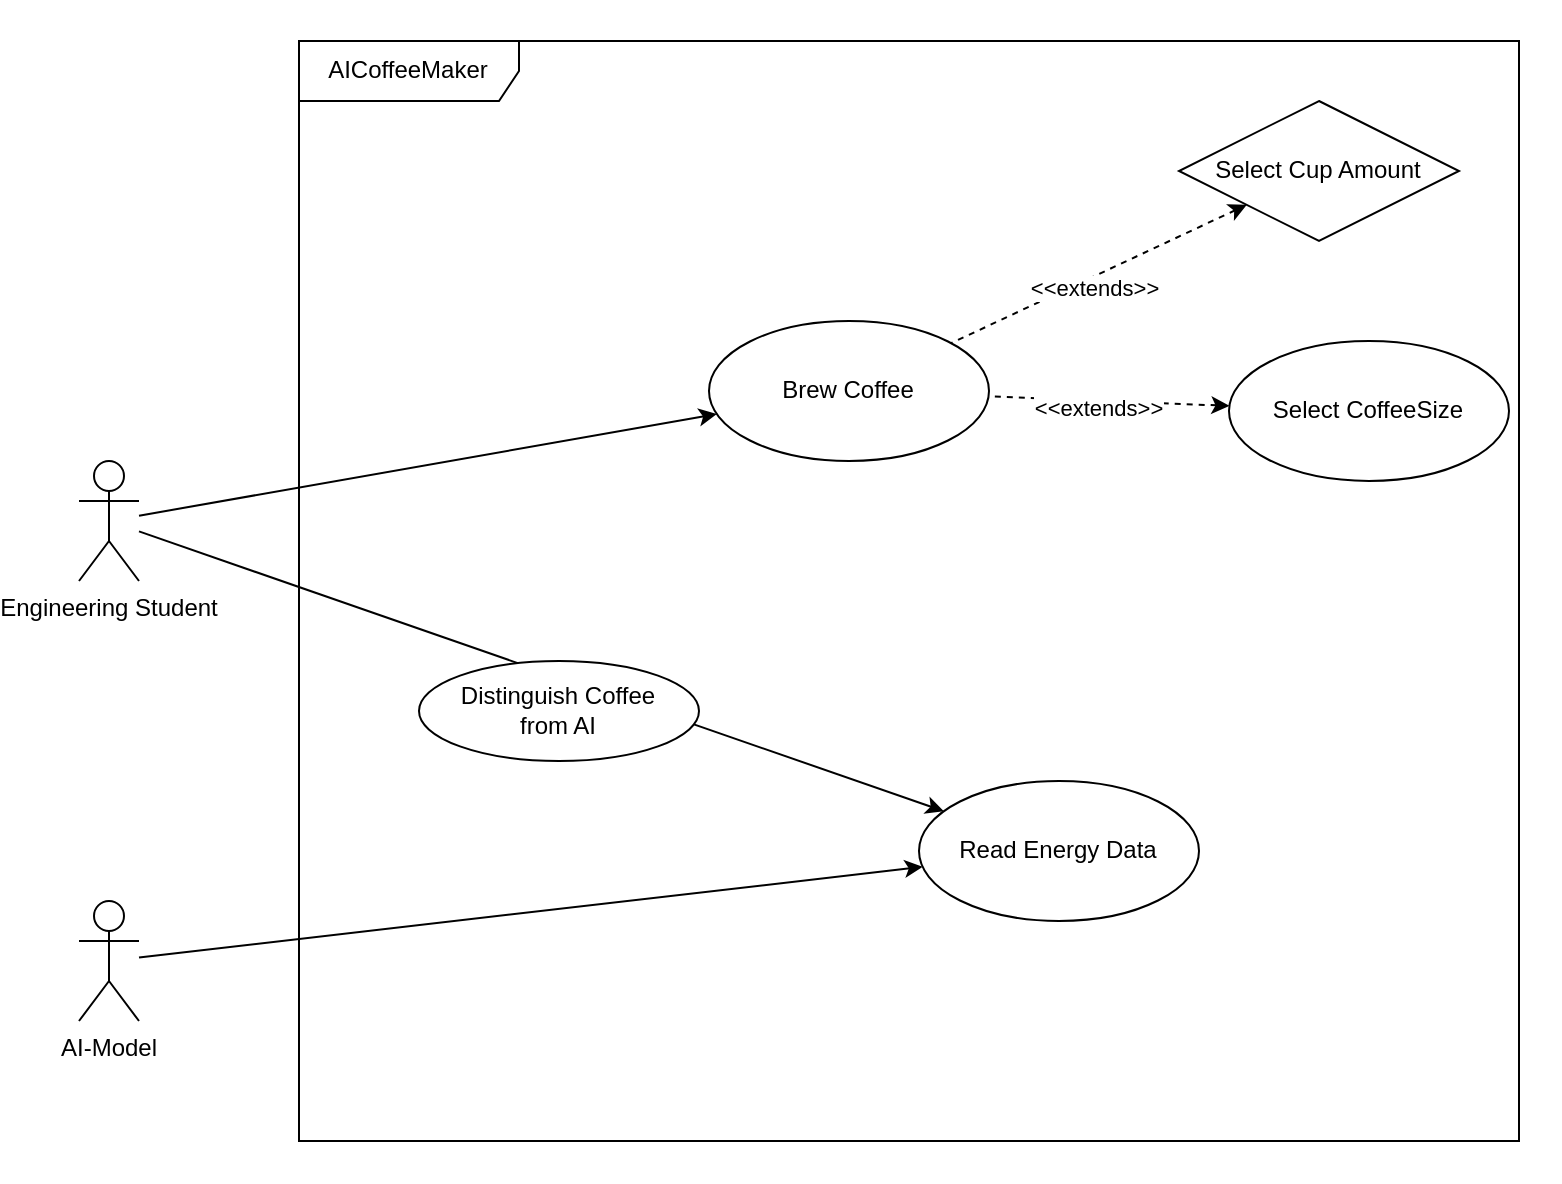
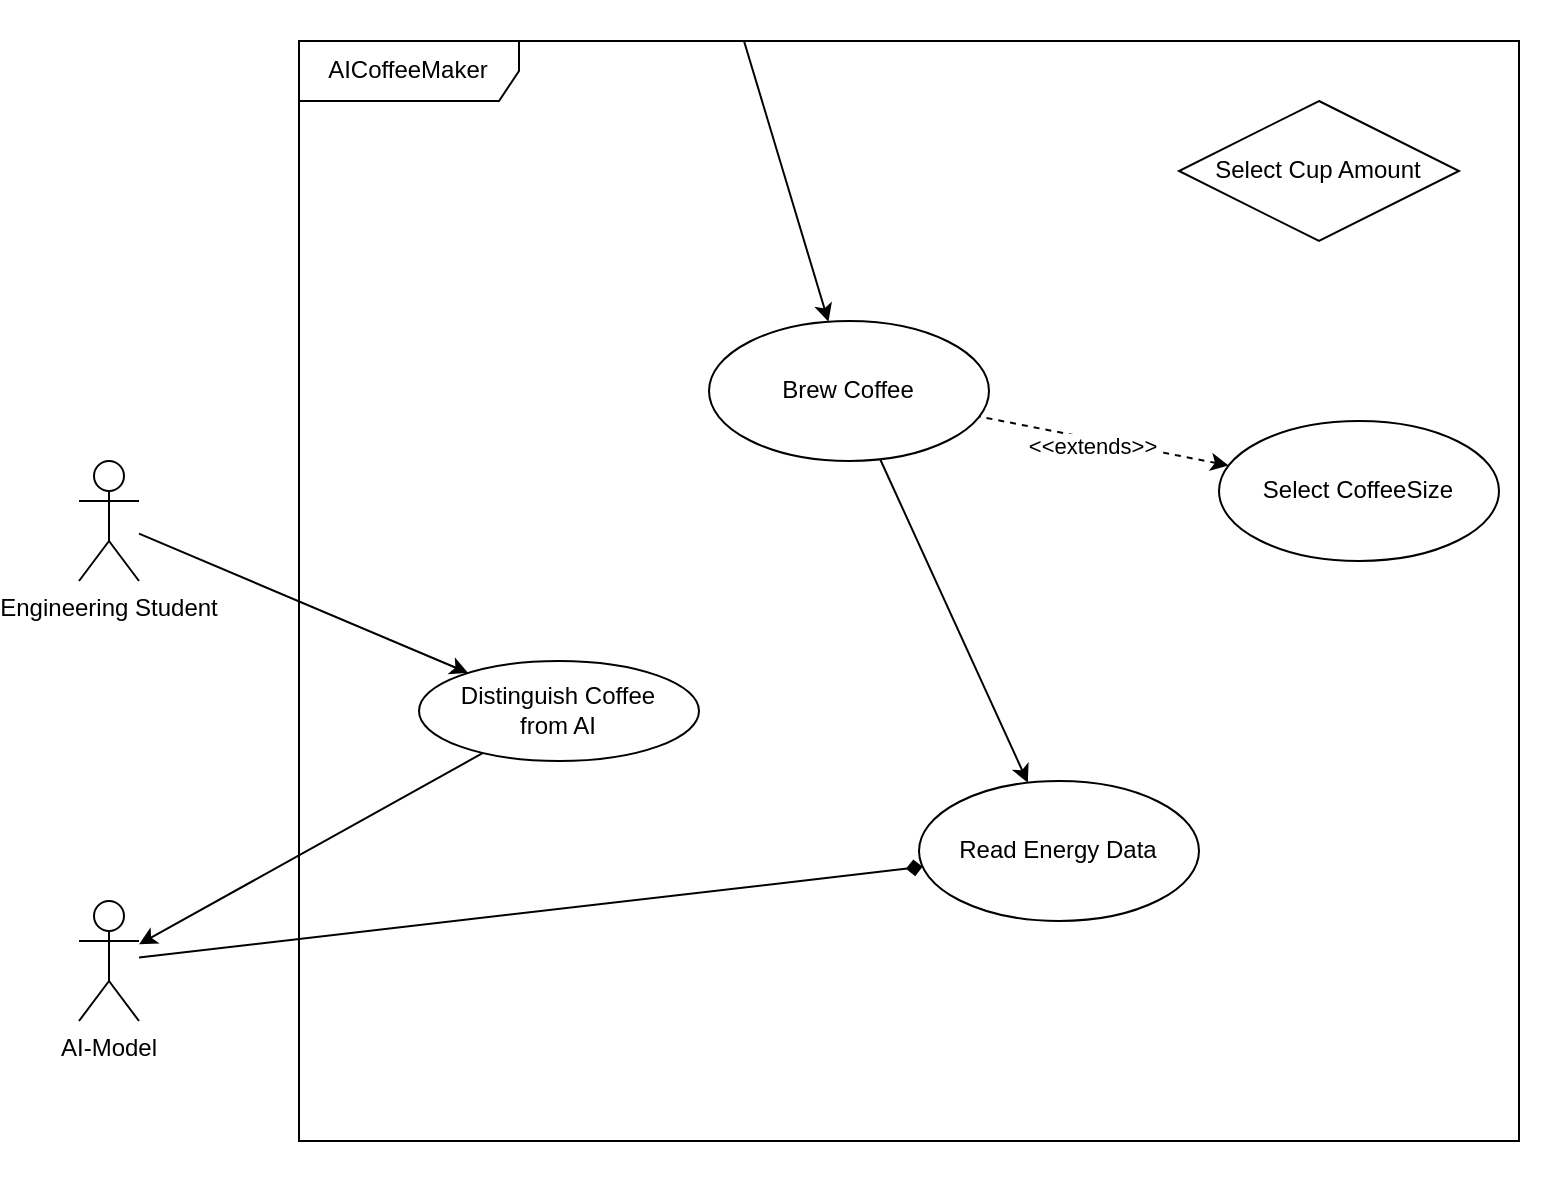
edge "Brew Coffee" -> "Select Cup Amount": removed, label "<<extends>>"
node "Select CoffeeSize": moved (1369, 411) -> (1359, 491)
edge "Engineering Student" -> "Brew Coffee": now "AICoffeeMaker" -> "Brew Coffee"
edge "Engineering Student" -> "Distinguish Coffee from AI": added
edge "Engineering Student" -> "Read Energy Data": now "Brew Coffee" -> "Read Energy Data"
edge "Distinguish Coffee from AI" -> "AI-Model": added
edge "AI-Model" -> "Read Energy Data": arrowhead classic -> diamond
